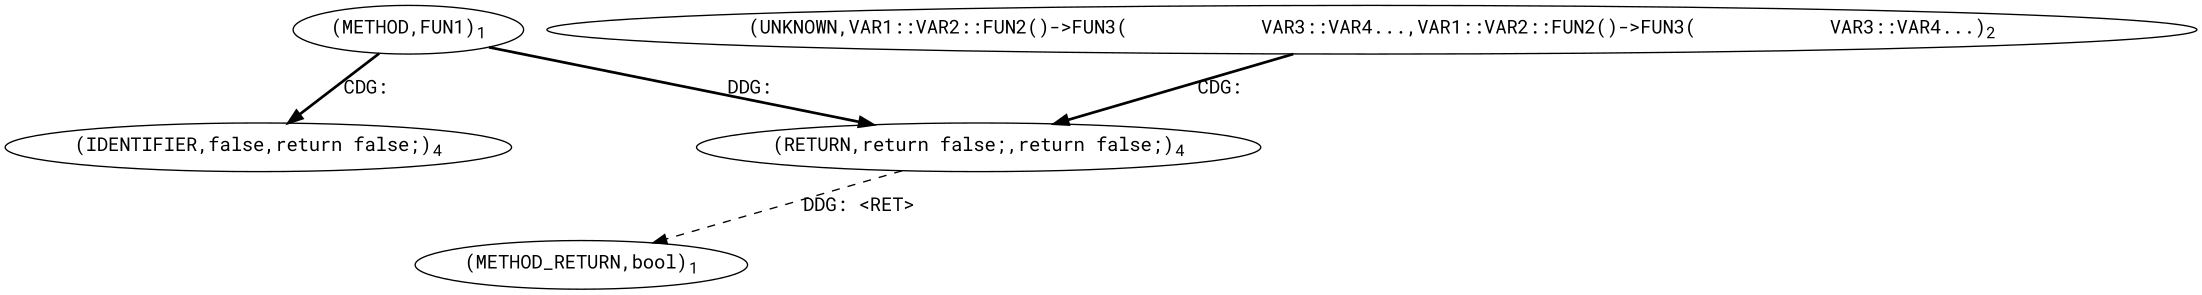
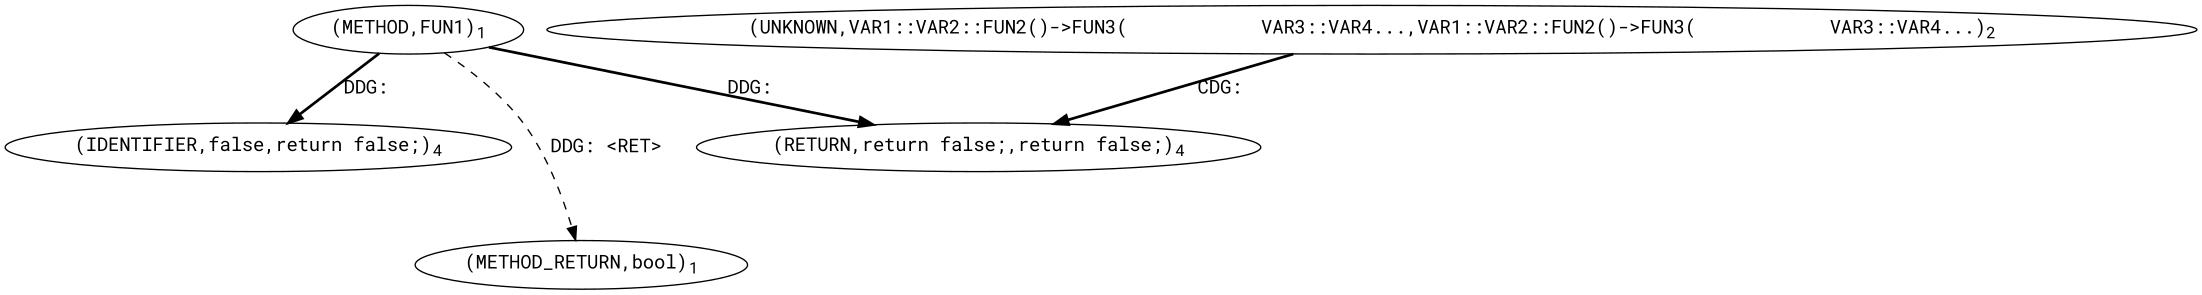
edge "(METHOD,FUN1)" -> "(IDENTIFIER,false,return false;)": label "CDG: " -> "DDG: "
edge "(RETURN,return false;,return false;)" -> "(METHOD_RETURN,bool)": now "(METHOD,FUN1)" -> "(METHOD_RETURN,bool)"
